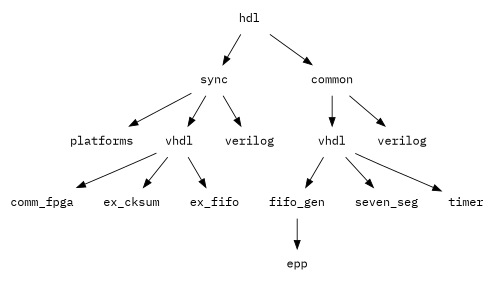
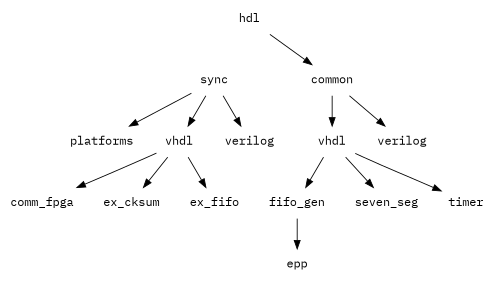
edge "hdl" -> "sync": removed
